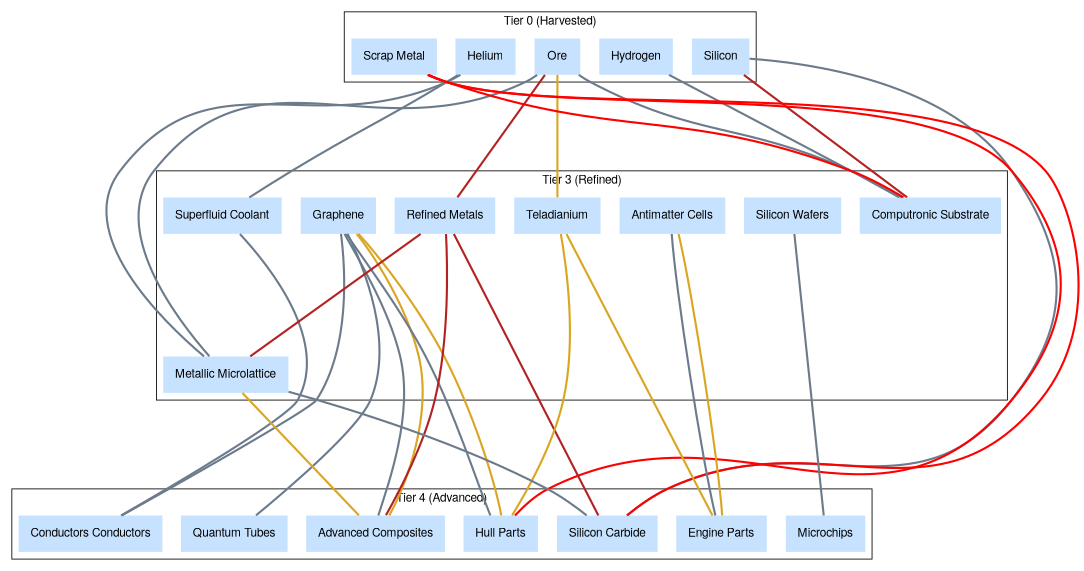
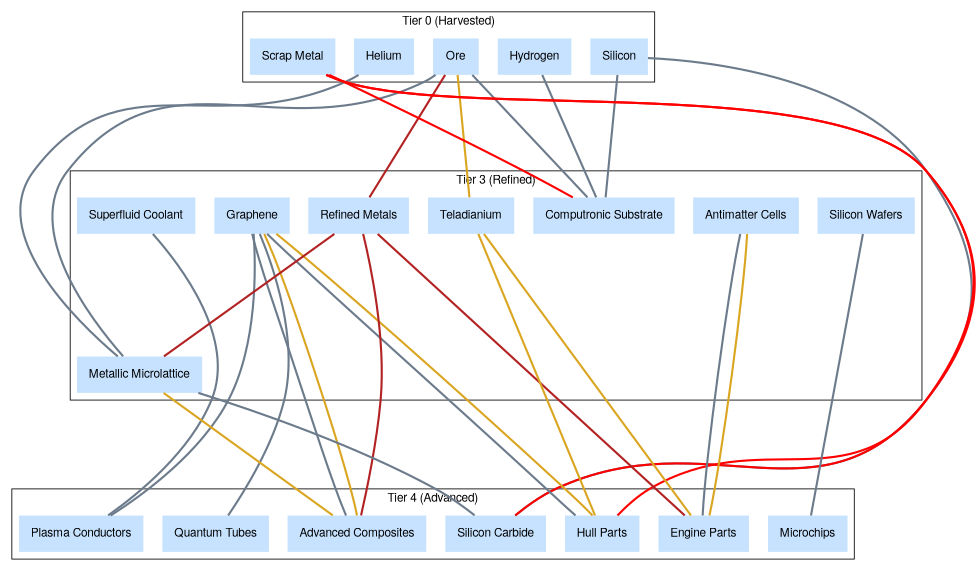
edge "Helium" -- "Superfluid Coolant": removed
edge "Silicon" -- "Computronic Substrate": color firebrick -> slategray4
edge "Refined Metals" -- "Silicon Carbide": now "Refined Metals" -- "Engine Parts"
node "Conductors Conductors": label "Conductors Conductors" -> "Plasma Conductors"
